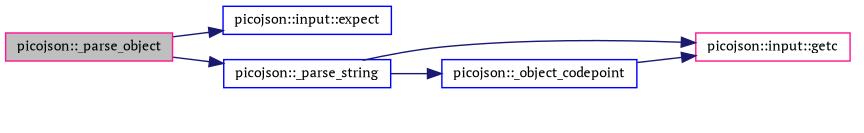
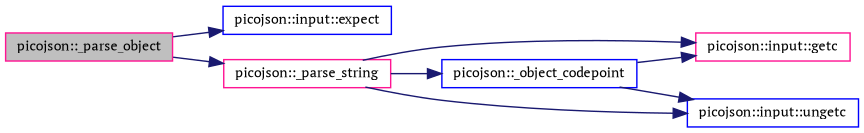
node "picojson::_parse_string": color blue -> deeppink
node "picojson::input::ungetc": added
